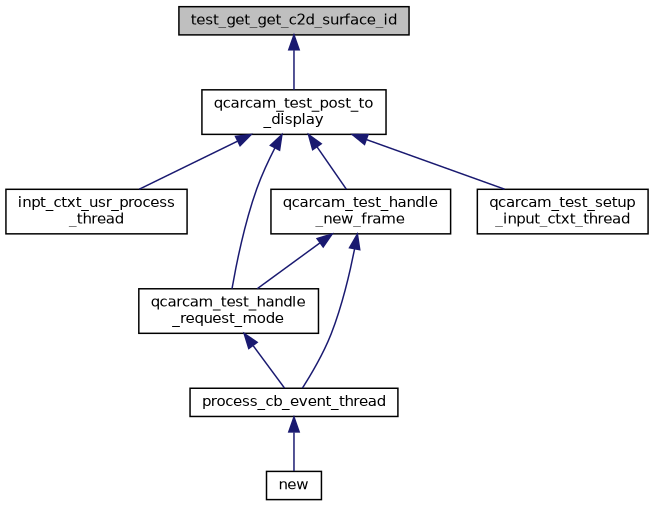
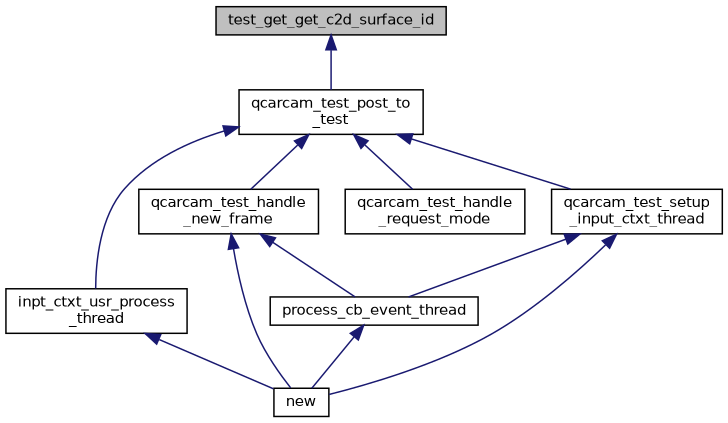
node "qcarcam_test_post_to _display": label "qcarcam_test_post_to _display" -> "qcarcam_test_post_to _test"
edge "qcarcam_test_handle _request_mode" -> "qcarcam_test_handle _new_frame": now "new" -> "qcarcam_test_handle _new_frame"
edge "new" -> "qcarcam_test_setup _input_ctxt_thread": added
edge "new" -> "inpt_ctxt_usr_process _thread": added
edge "process_cb_event_thread" -> "qcarcam_test_handle _request_mode": now "process_cb_event_thread" -> "qcarcam_test_setup _input_ctxt_thread"
